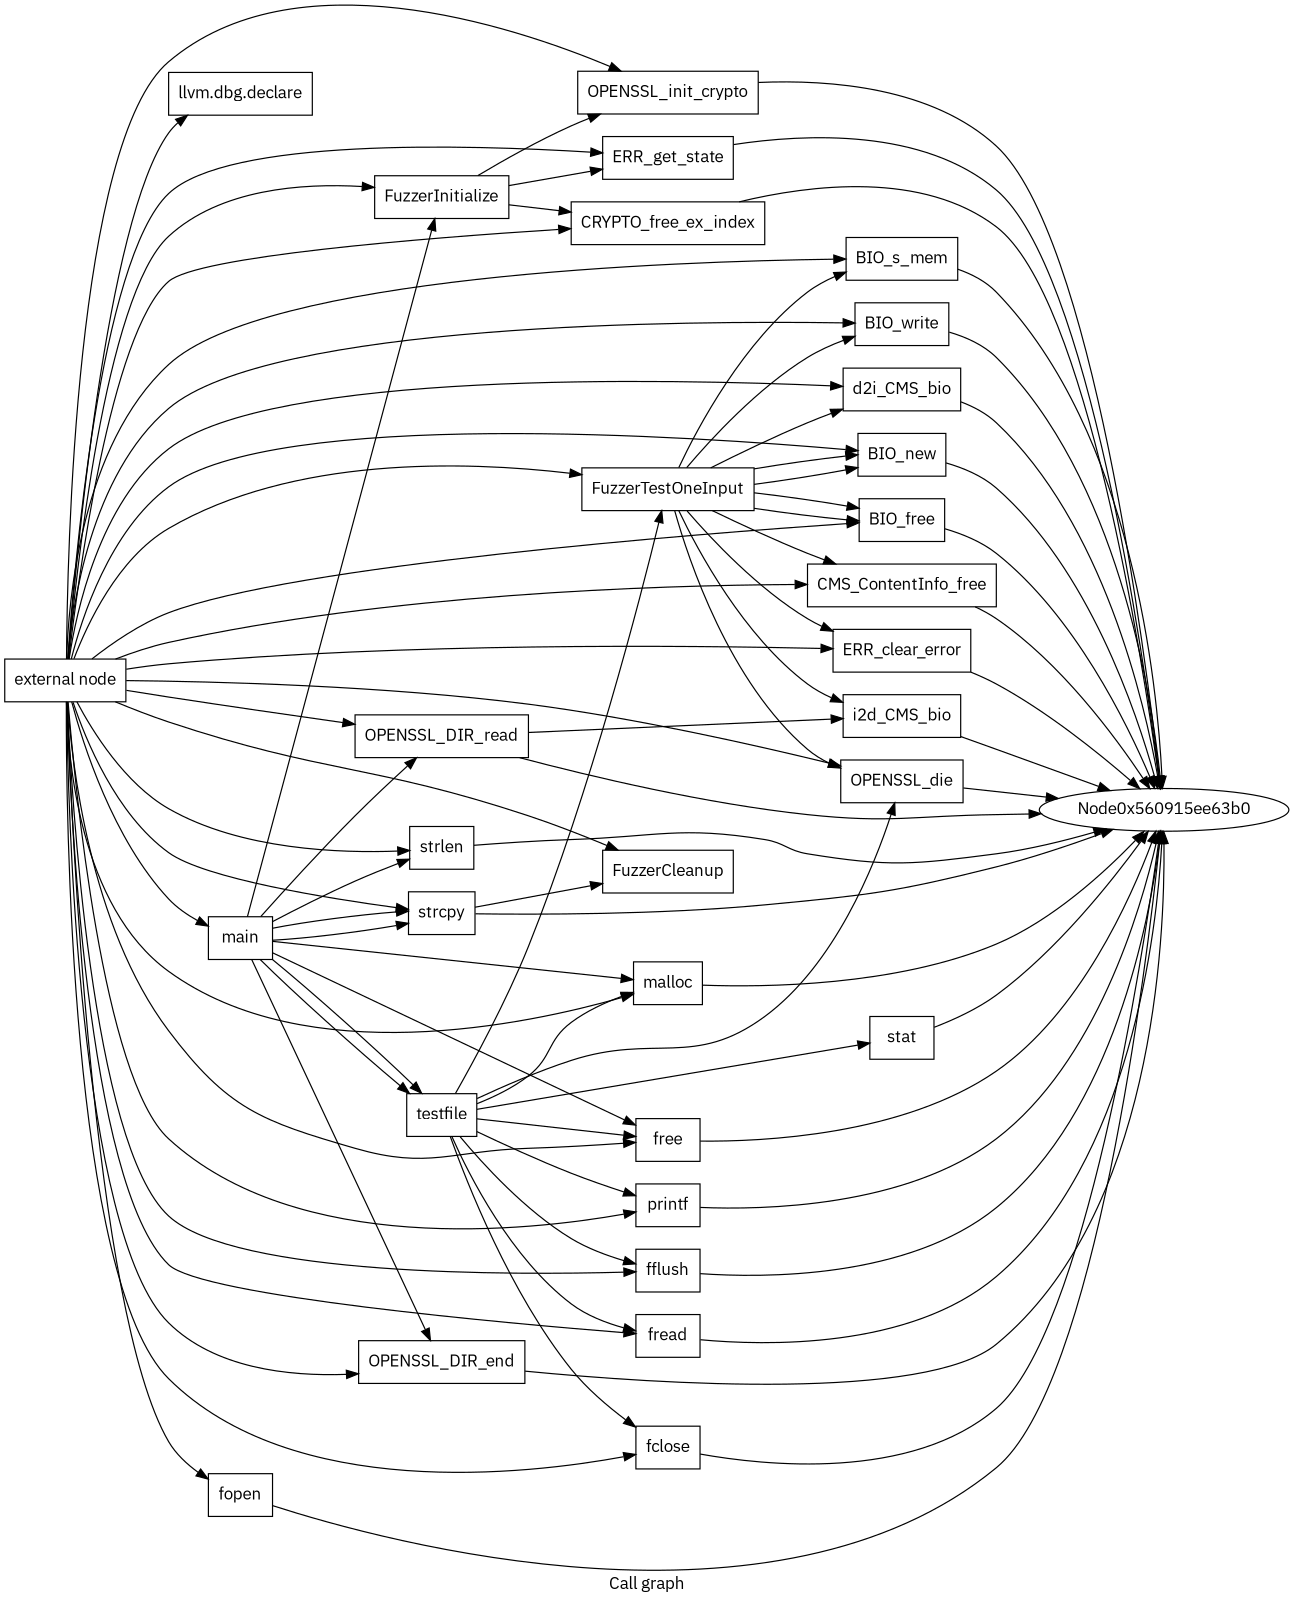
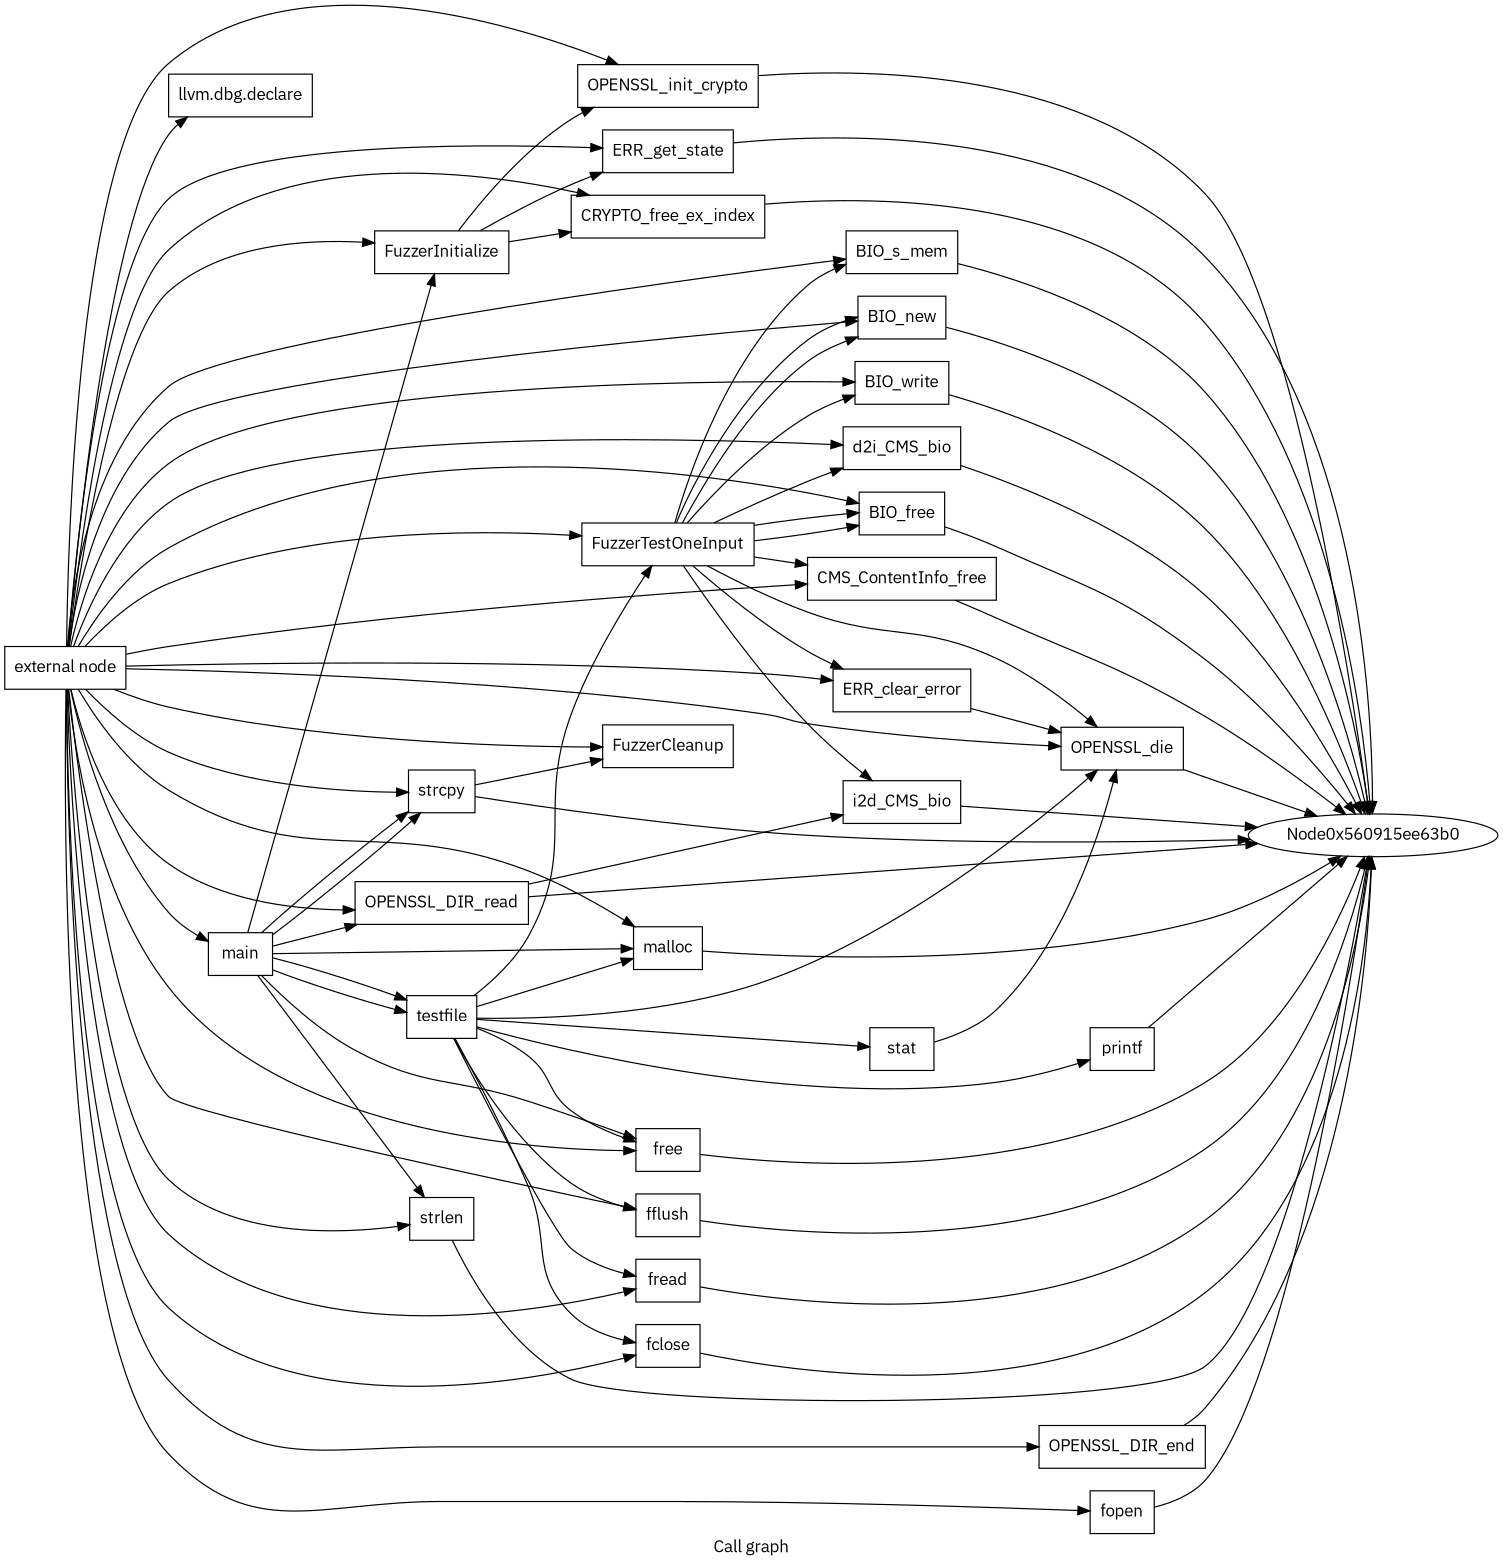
edge "ERR_clear_error" -> "Node0x560915ee63b0": now "ERR_clear_error" -> "OPENSSL_die"
edge "stat" -> "Node0x560915ee63b0": now "stat" -> "OPENSSL_die"
edge "external node" -> "printf": removed
edge "main" -> "OPENSSL_DIR_end": removed
